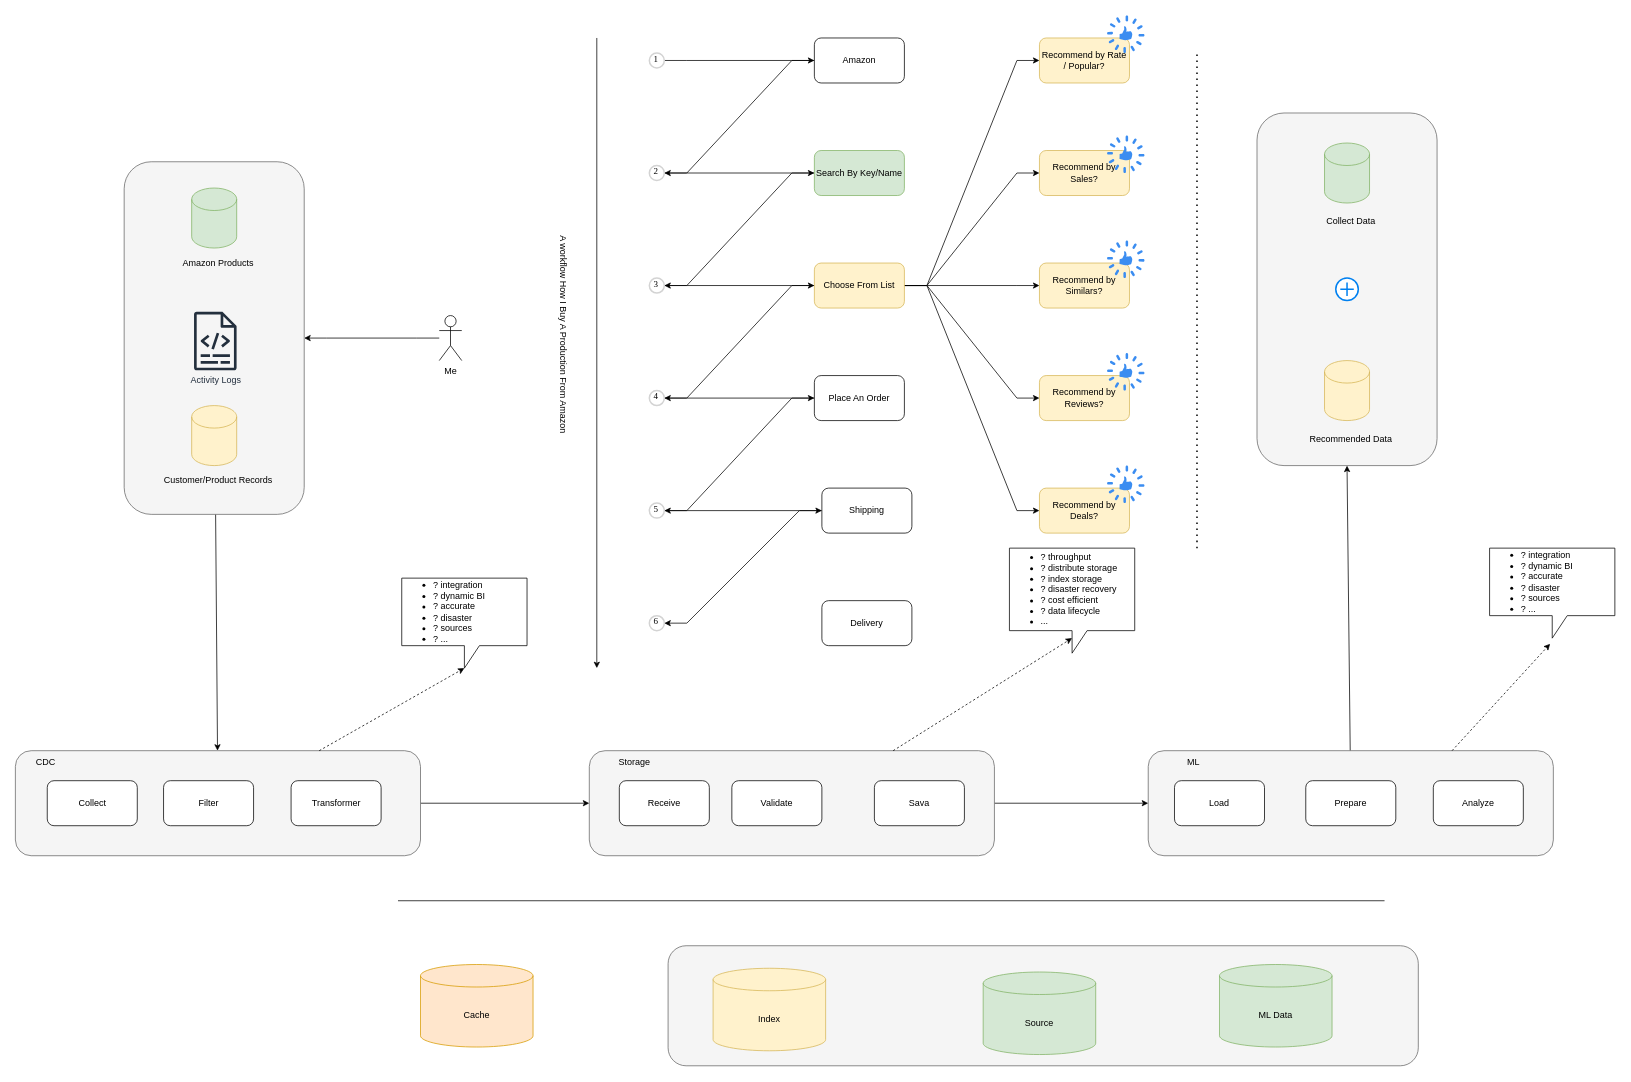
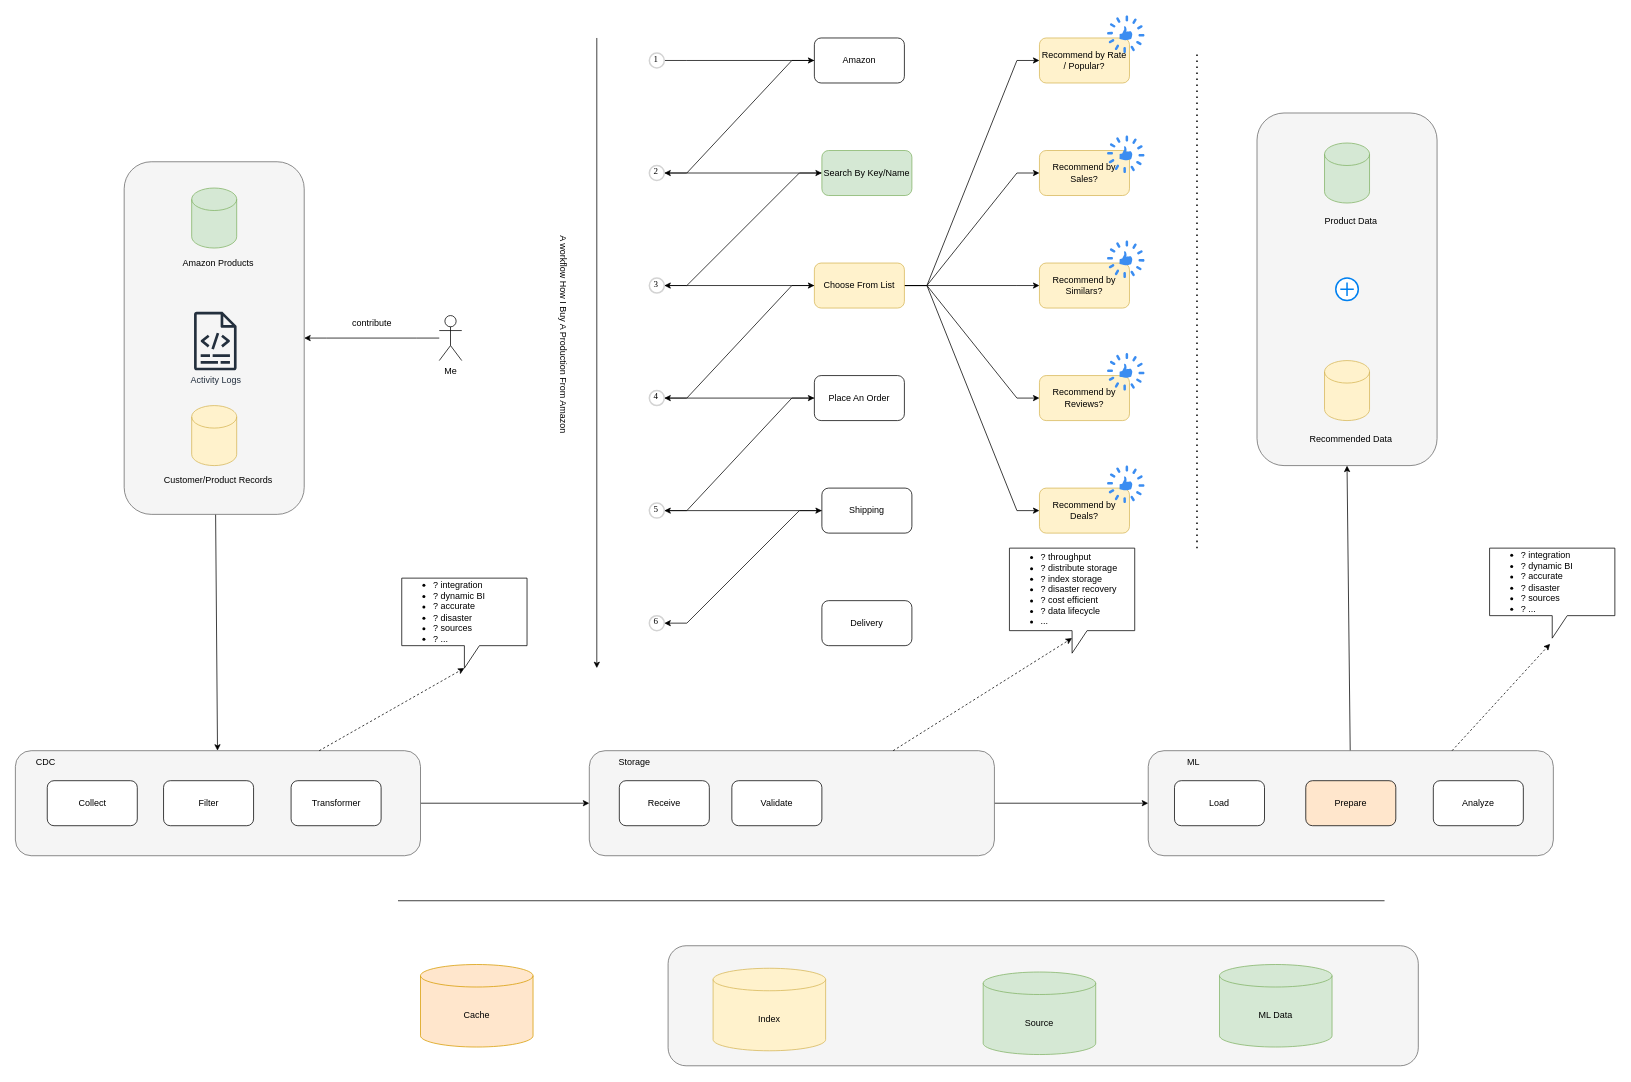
node "Search By Key/Name": moved (859, 173) -> (867, 173)
node "Collect Data": label "Collect Data" -> "Product Data"
node "contribute": added
node "Sava": removed
node "Prepare": fillcolor #ffffff -> #ffe6cc
